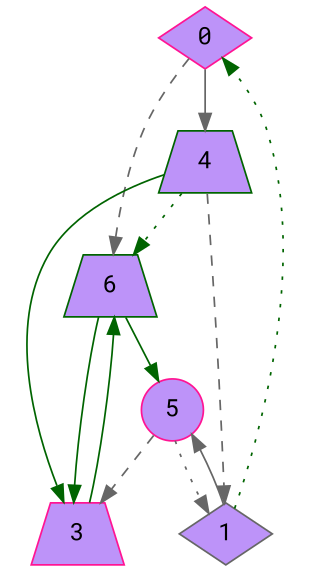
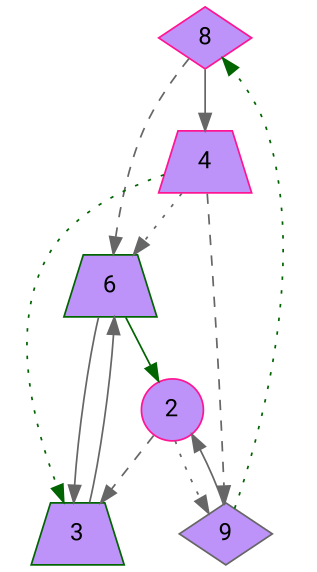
node "0": label "0" -> "8"
node "4": color darkgreen -> deeppink
edge "4" -> "6": color darkgreen -> gray40
edge "4" -> "3": style solid -> dotted
edge "6" -> "3": color darkgreen -> gray40
node "5": label "5" -> "2"
edge "3" -> "6": color darkgreen -> gray40
node "3": color deeppink -> darkgreen
node "1": label "1" -> "9"
